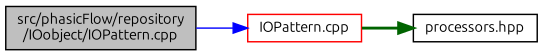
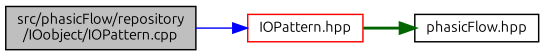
node "IOPattern.cpp": label "IOPattern.cpp" -> "IOPattern.hpp"
node "processors.hpp": label "processors.hpp" -> "phasicFlow.hpp"
